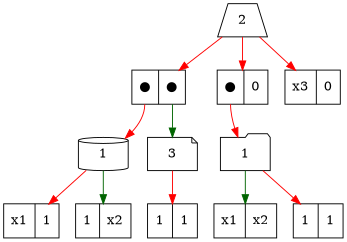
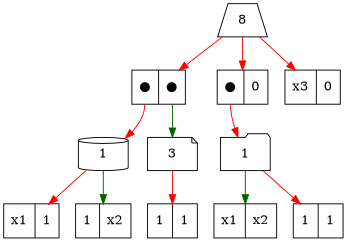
node "2": label "2" -> "8"
